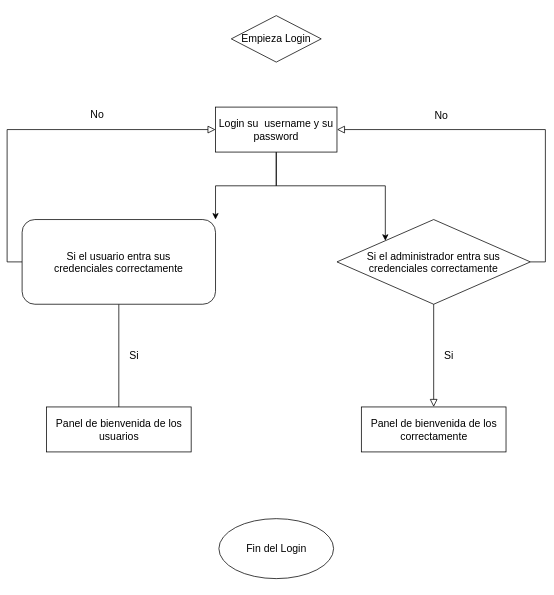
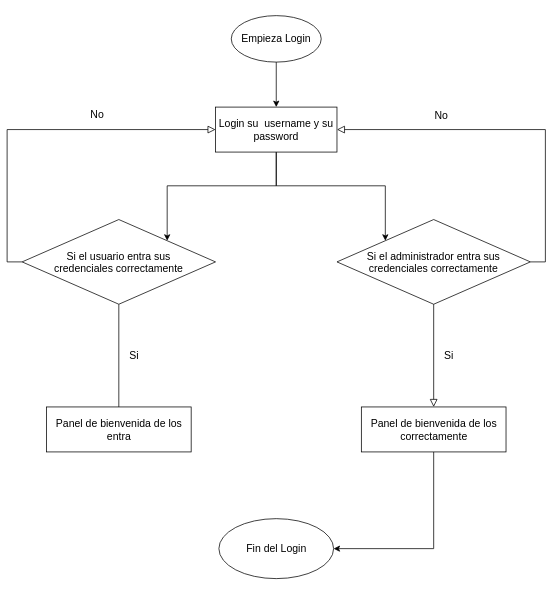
node "Empieza Login": shape diamond -> ellipse
edge "Empieza Login" -> "Login su username y su password": added
node "Si el usuario entra sus credenciales correctamente": shape rounded rectangle -> diamond
node "Panel de bienvenida de los usuarios": label "Panel de bienvenida de los usuarios" -> "Panel de bienvenida de los entra"
edge "Panel de bienvenida de los correctamente" -> "Fin del Login": added
